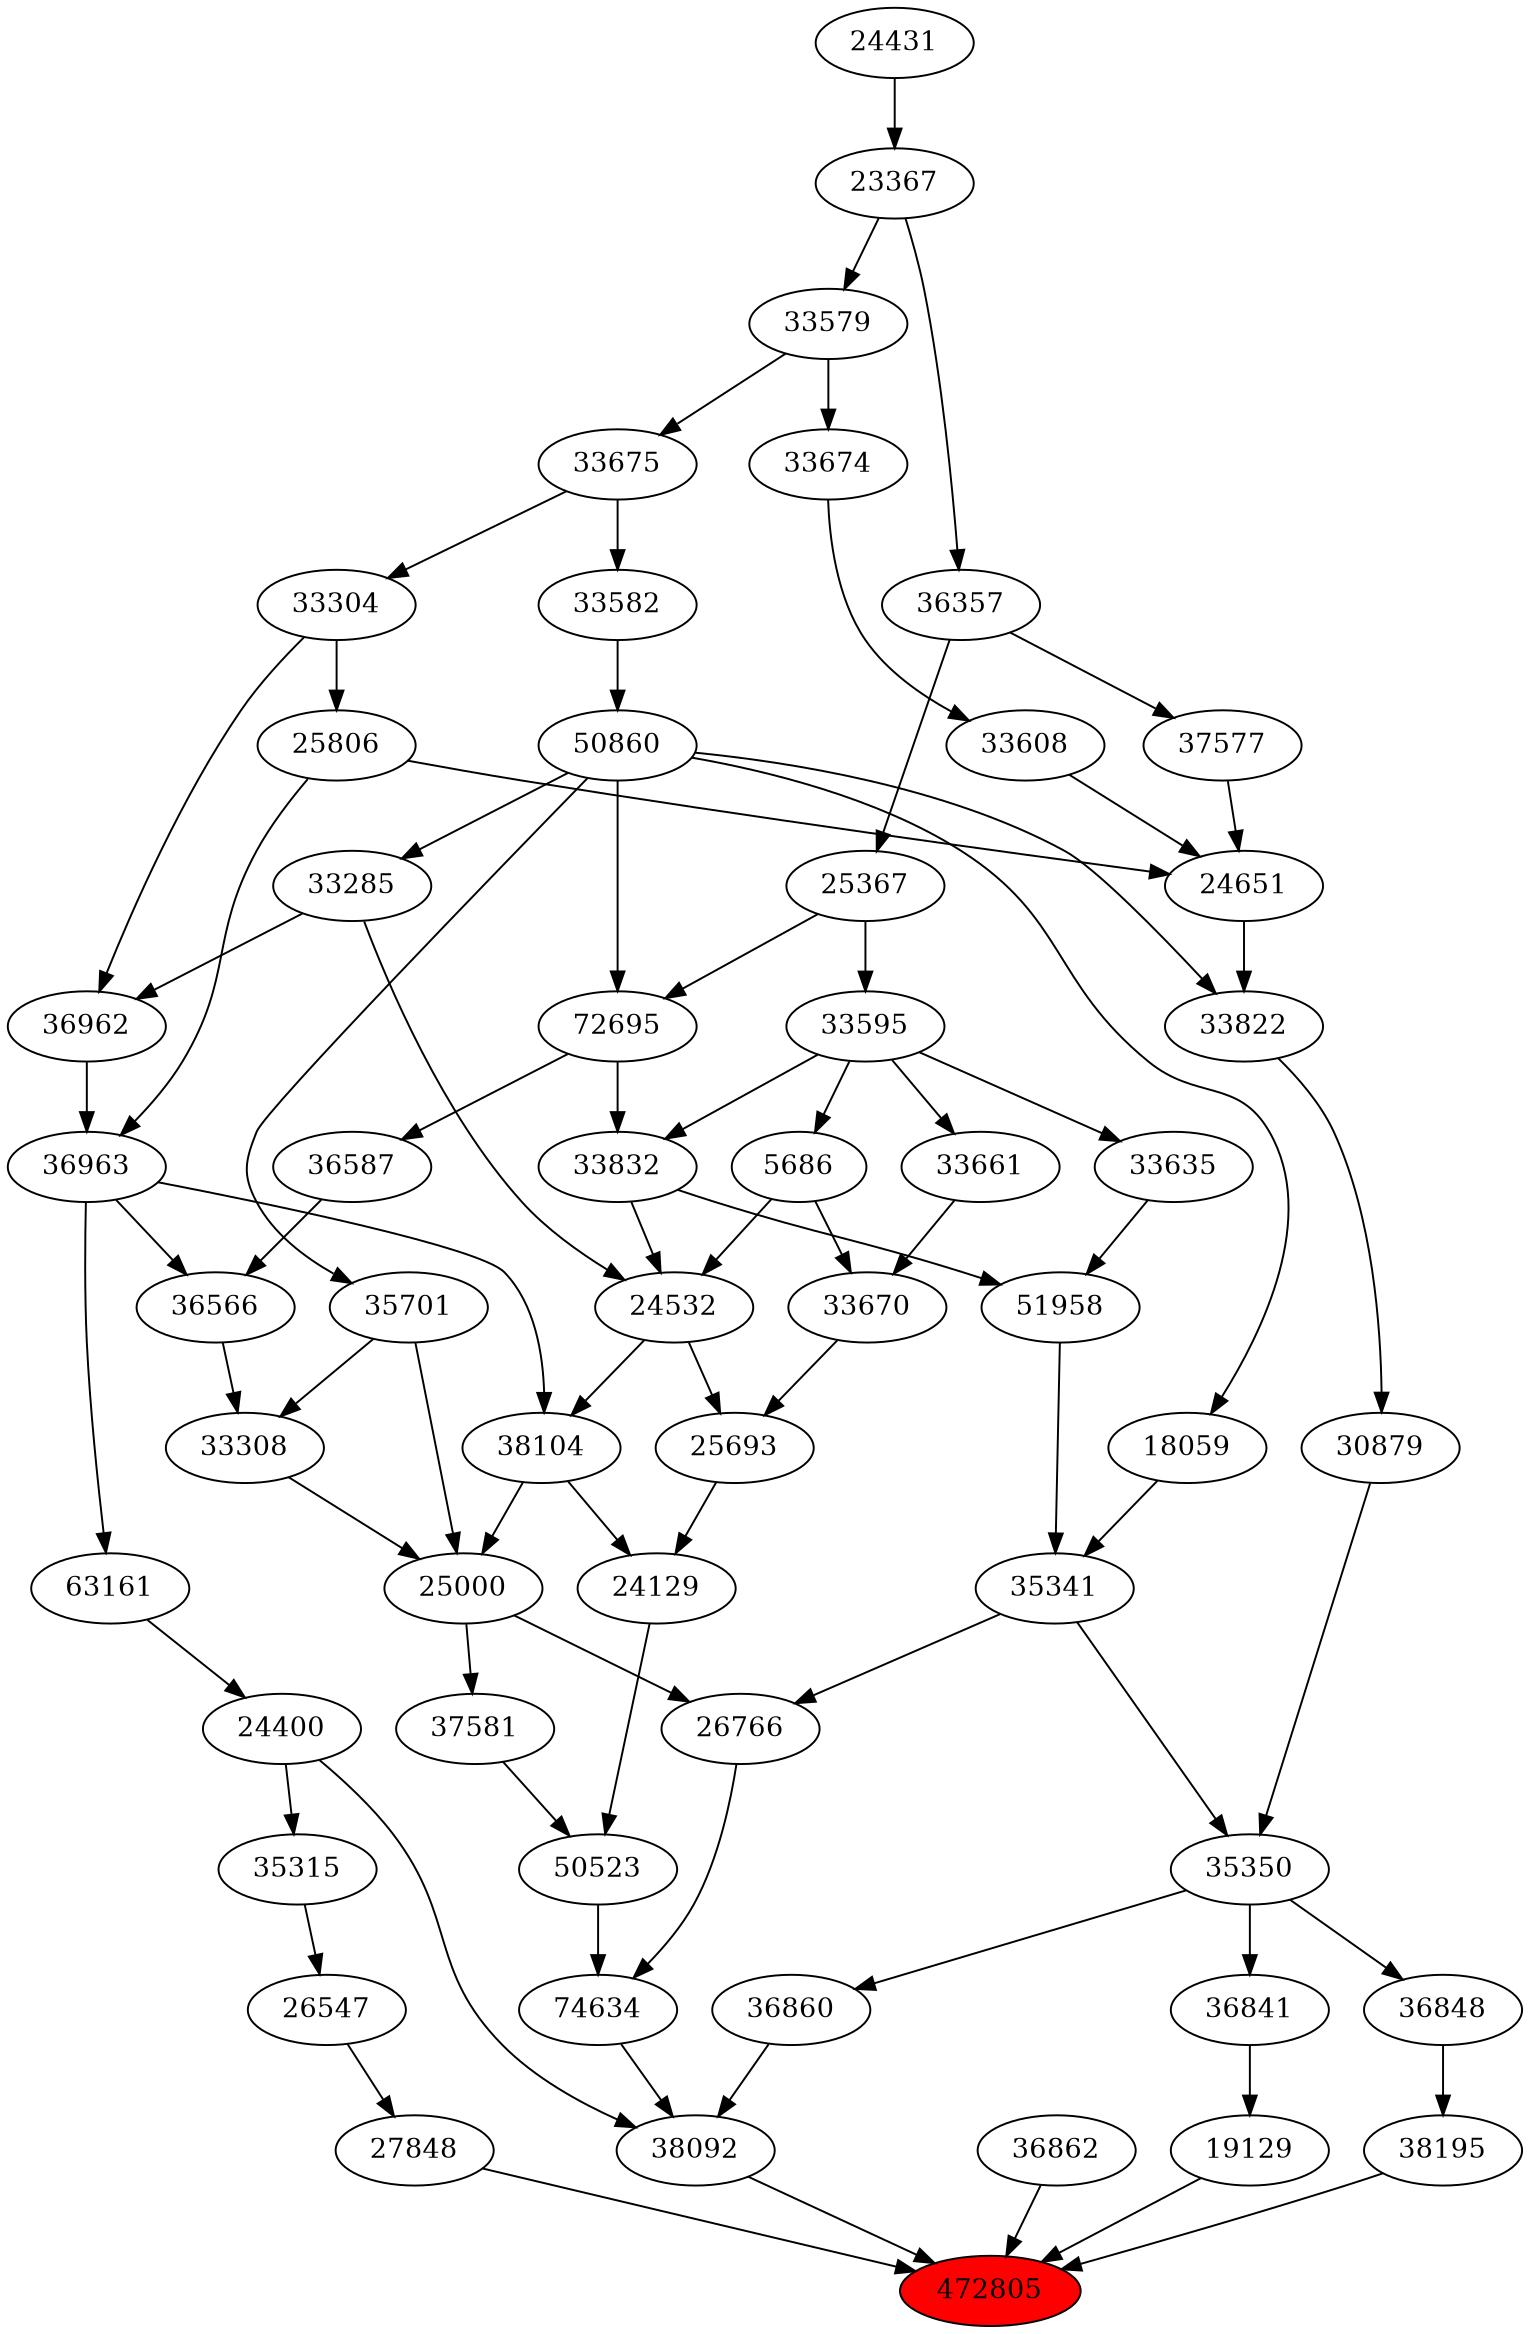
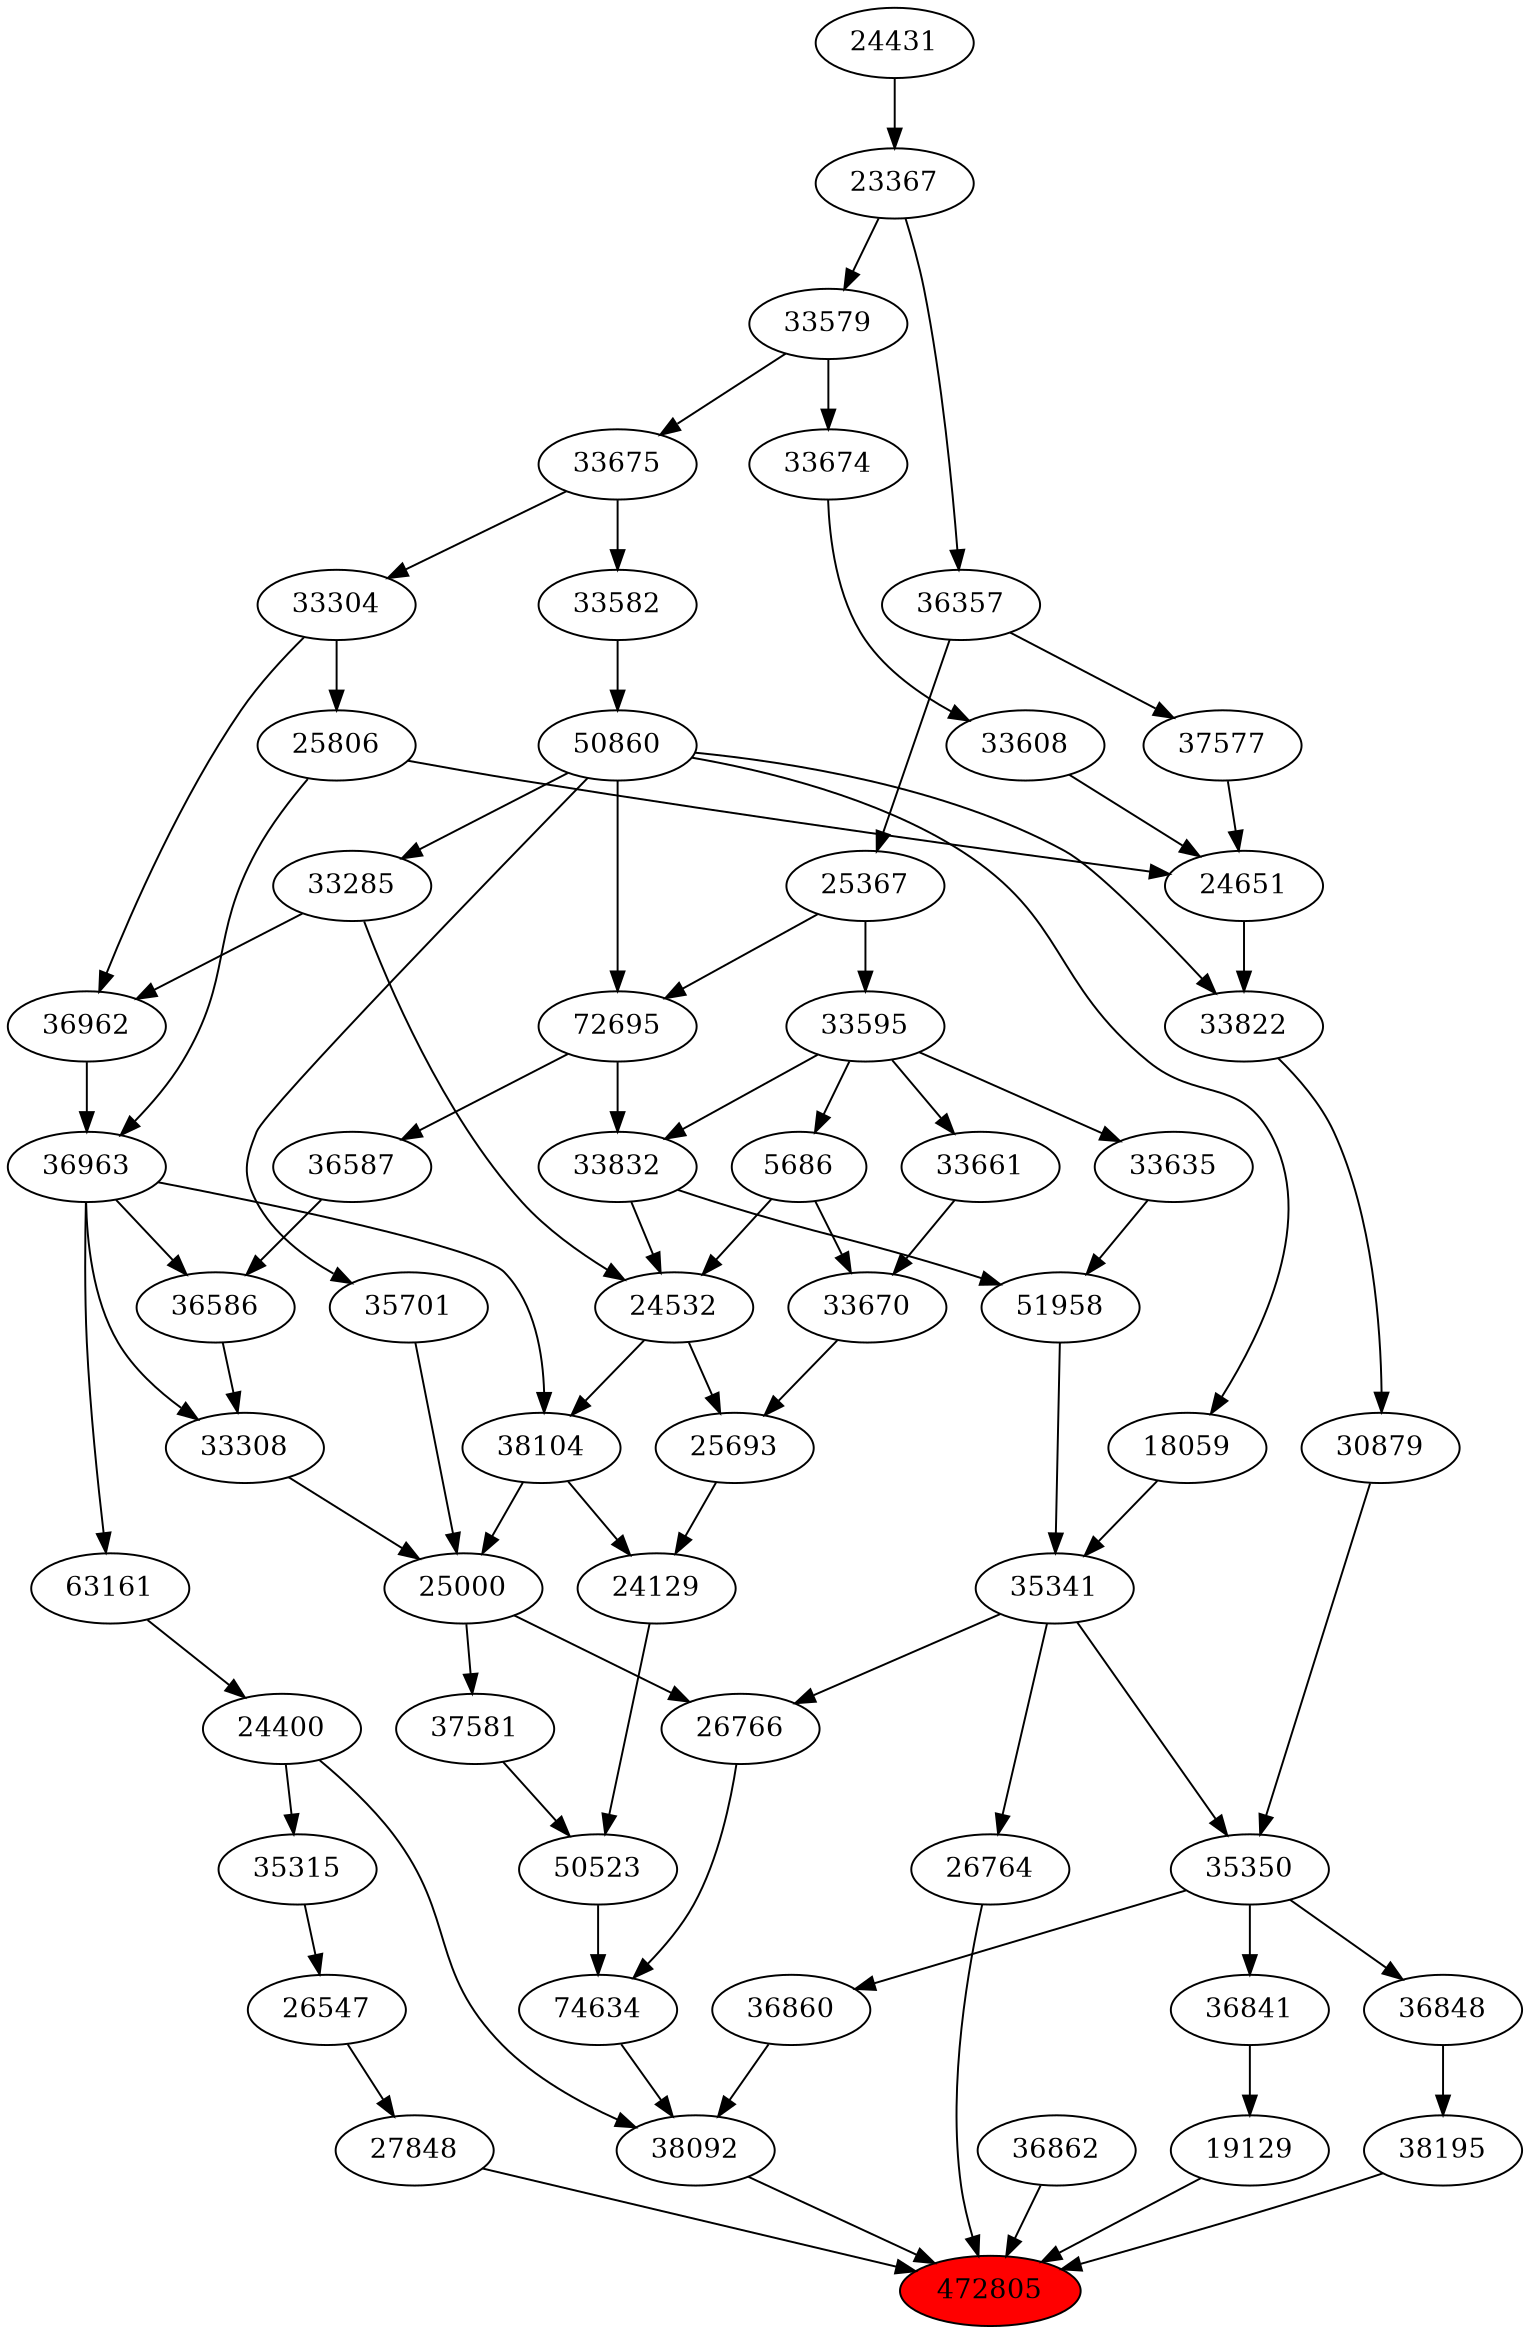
node "36566": label "36566" -> "36586"
edge "35701" -> "33308": now "36963" -> "33308"
node "26764": added
